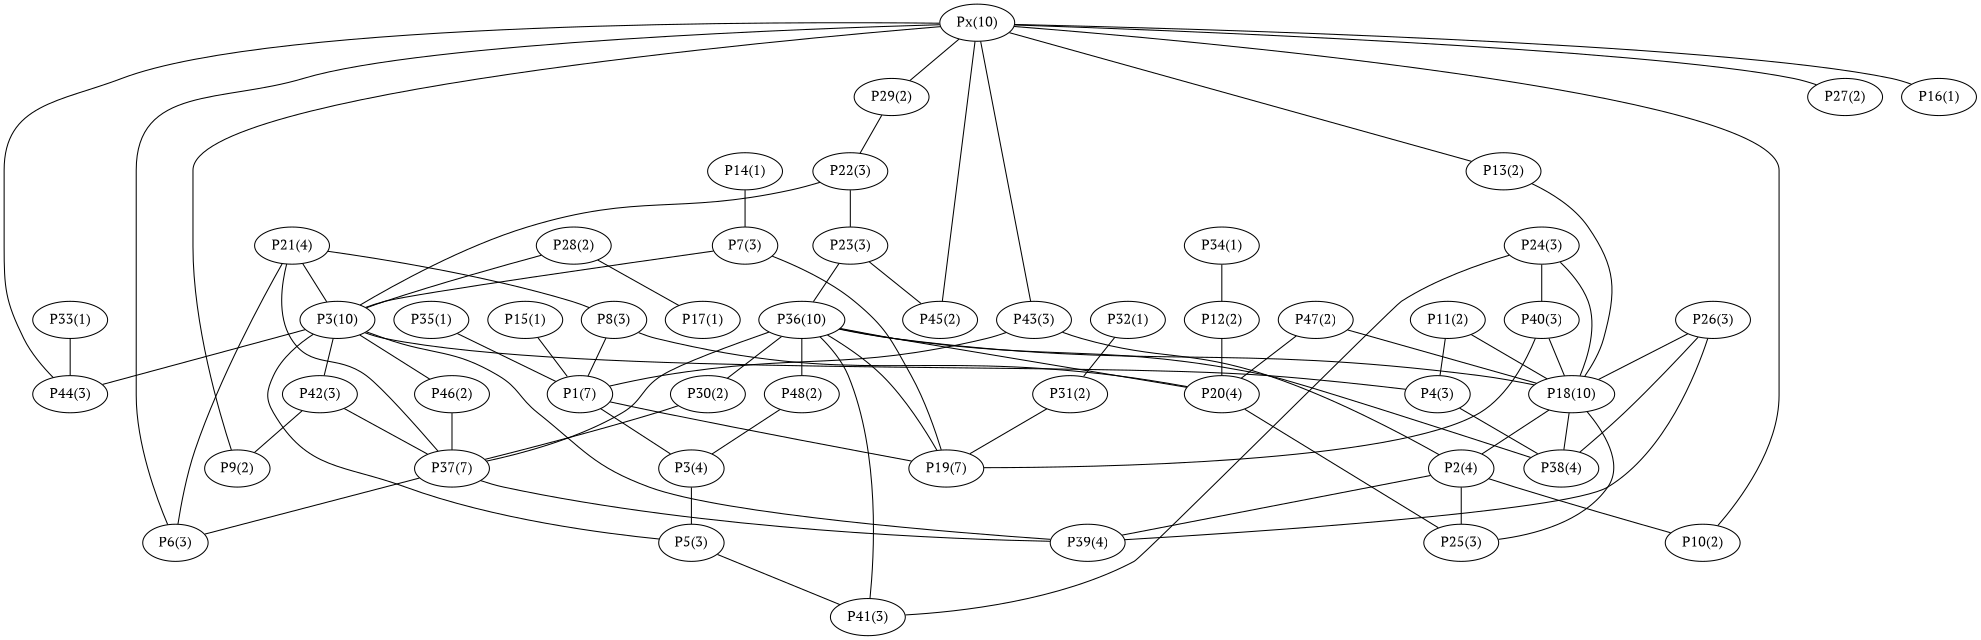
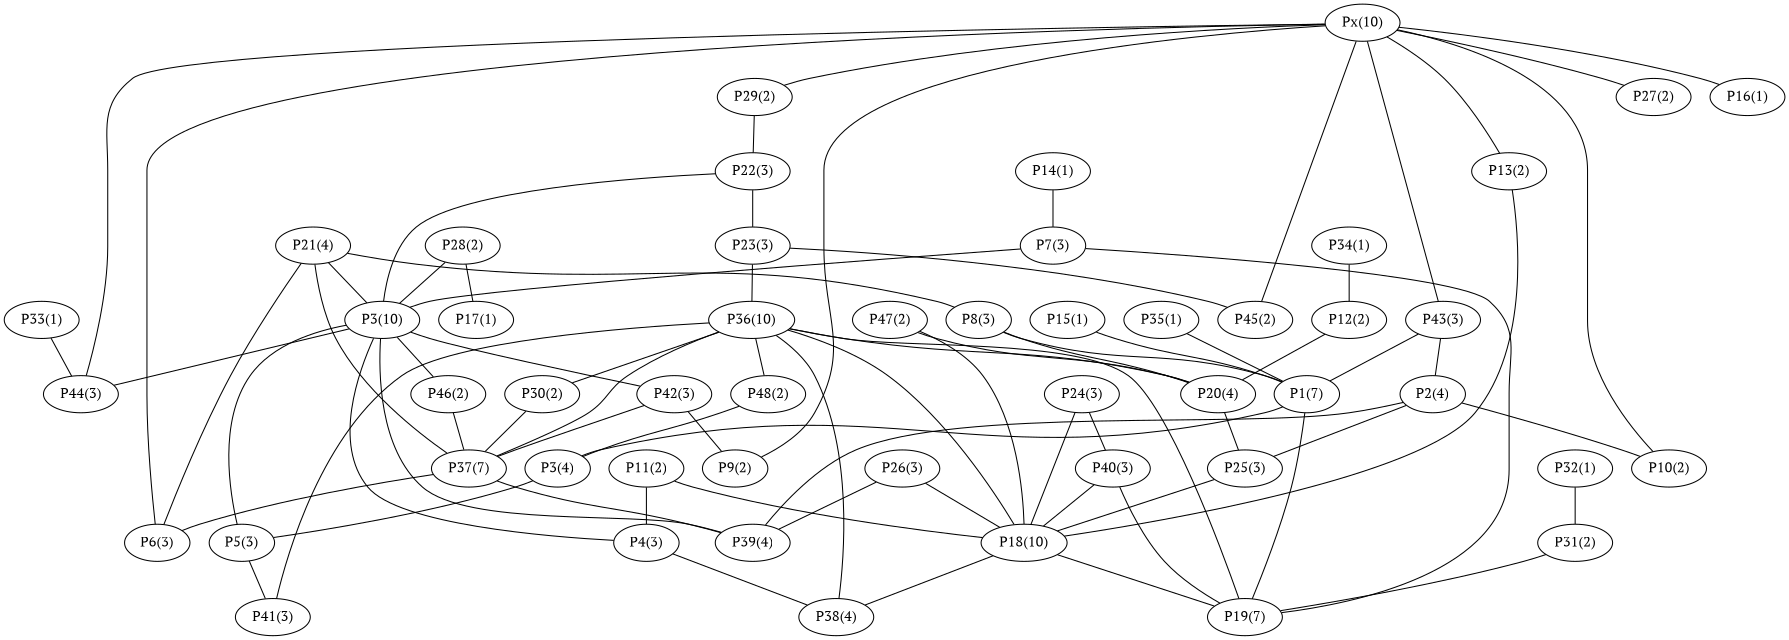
edge "P26(3)" -- "P38(4)": removed
edge "P18(10)" -- "P2(4)": now "P18(10)" -- "P19(7)"
edge "P24(3)" -- "P41(3)": removed
